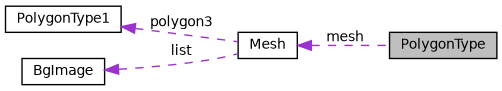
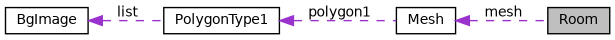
edge "Mesh" -> "PolygonType1": label " polygon3" -> " polygon1"
node "PolygonType": label "PolygonType" -> "Room"
edge "Mesh" -> "BgImage": now "PolygonType1" -> "BgImage"
